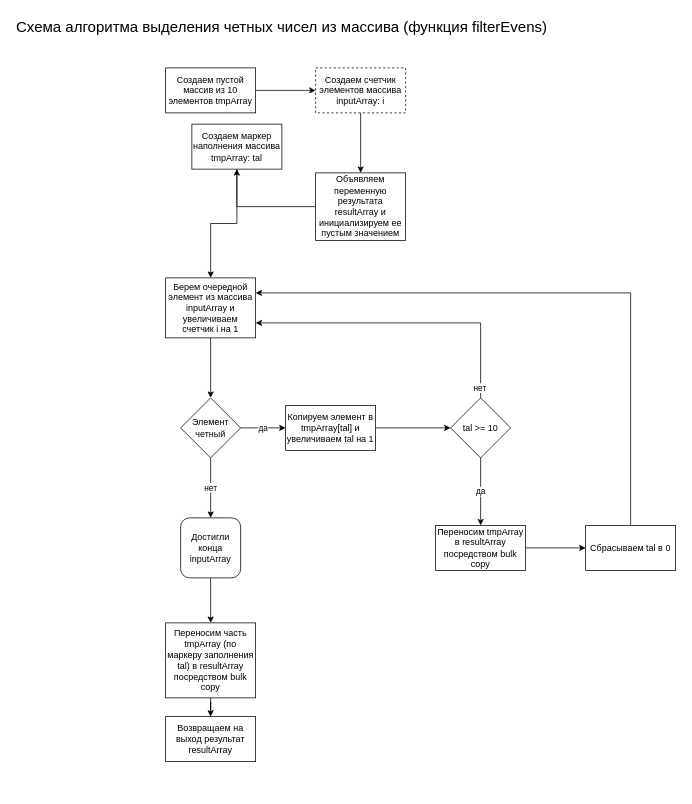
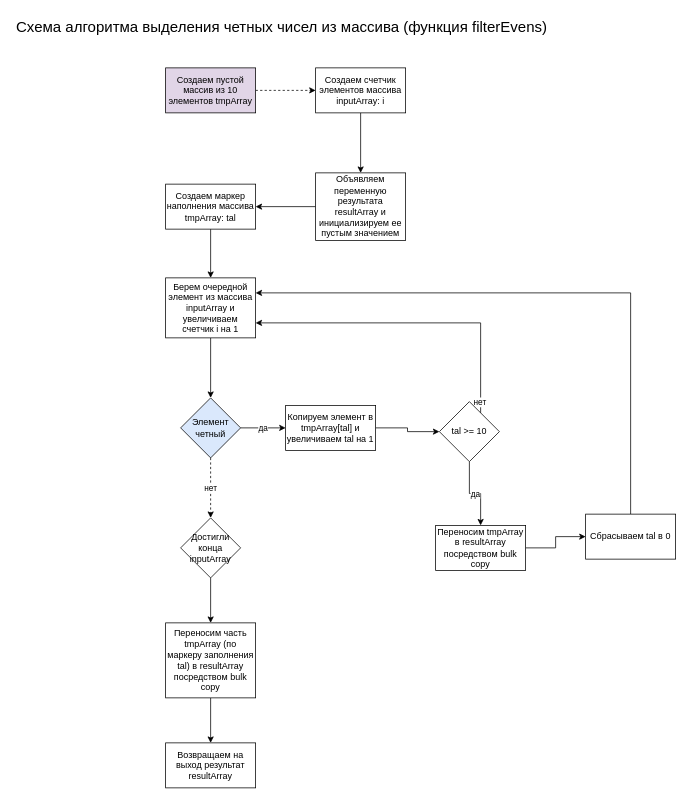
node "Создаем пустой массив из 10 элементов tmpArray": fillcolor #ffffff -> #e1d5e7
edge "Создаем пустой массив из 10 элементов tmpArray" -> "Создаем счетчик элементов массива inputArray: i": style solid -> dashed
node "Создаем счетчик элементов массива inputArray: i": style dashed -> solid
node "Создаем маркер наполнения массива tmpArray: tal": moved (237, 147) -> (210, 207)
node "Элемент четный": fillcolor #ffffff -> #dae8fc
node "tal >= 10": moved (480, 428) -> (469, 432)
edge "Элемент четный" -> "Достигли конца inputArray": style solid -> dashed
node "Достигли конца inputArray": shape rounded rectangle -> diamond
node "Сбрасываем tal в 0": moved (630, 548) -> (630, 537)
node "Возвращаем на выход результат resultArray": moved (210, 739) -> (210, 765)
